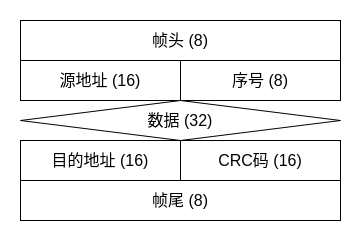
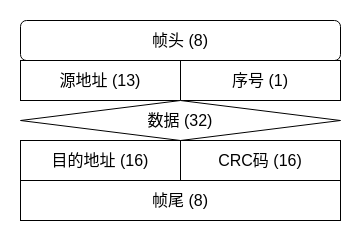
node "帧头 (8)": shape rectangle -> rounded rectangle
node "源地址 (16)": label "源地址 (16)" -> "源地址 (13)"
node "序号 (8)": label "序号 (8)" -> "序号 (1)"
